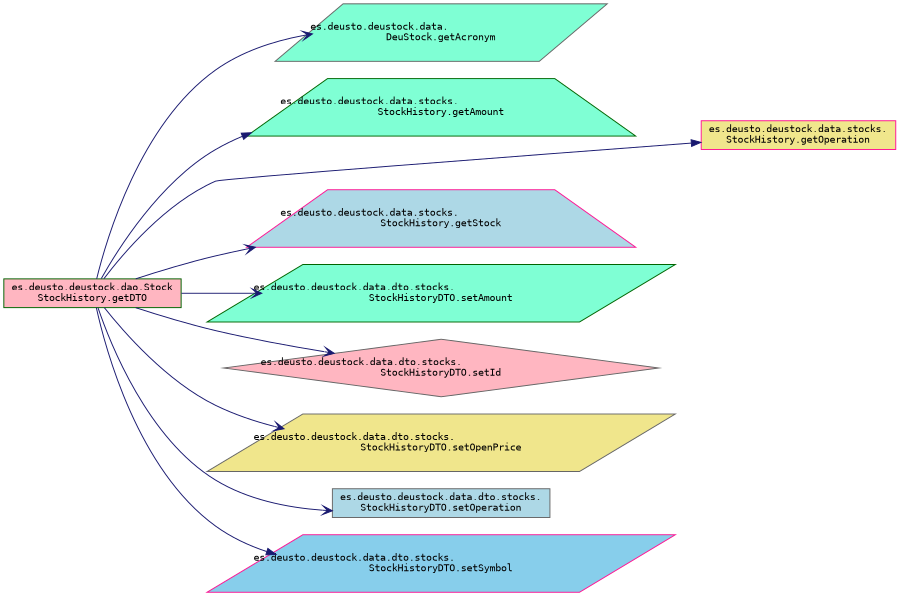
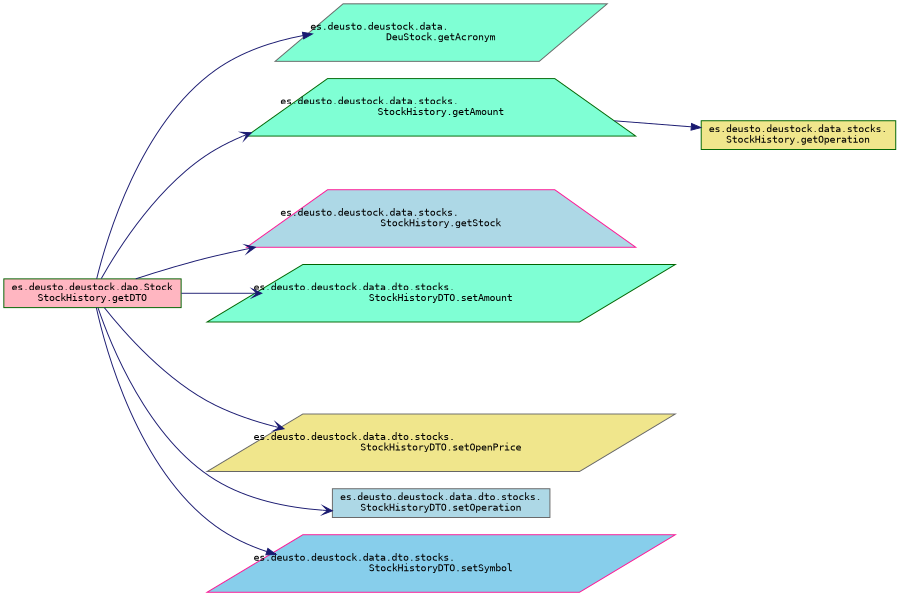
edge "es.deusto.deustock.dao.Stock StockHistory.getDTO" -> "es.deusto.deustock.data. DeuStock.getAcronym": arrowhead vee -> normal
node "es.deusto.deustock.data.stocks. StockHistory.getOperation": color deeppink -> darkgreen
edge "es.deusto.deustock.dao.Stock StockHistory.getDTO" -> "es.deusto.deustock.data.stocks. StockHistory.getOperation": now "es.deusto.deustock.data.stocks. StockHistory.getAmount" -> "es.deusto.deustock.data.stocks. StockHistory.getOperation"
edge "es.deusto.deustock.dao.Stock StockHistory.getDTO" -> "es.deusto.deustock.data.stocks. StockHistory.getAmount": arrowhead normal -> vee
node "es.deusto.deustock.data.dto.stocks. StockHistoryDTO.setId": removed
